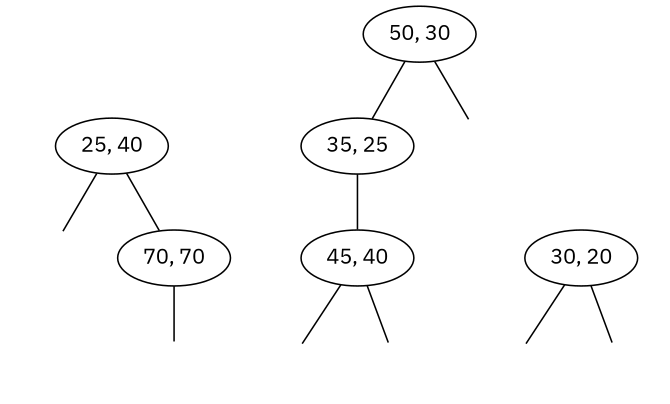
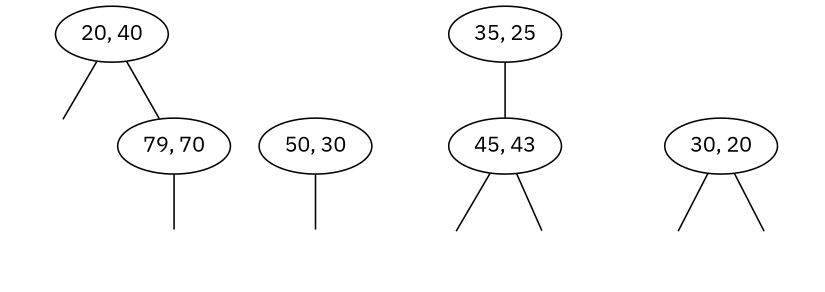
edge "50, 30" -- "35, 25": removed
node "25, 40": label "25, 40" -> "20, 40"
node "70, 70": label "70, 70" -> "79, 70"
node "45, 40": label "45, 40" -> "45, 43"
